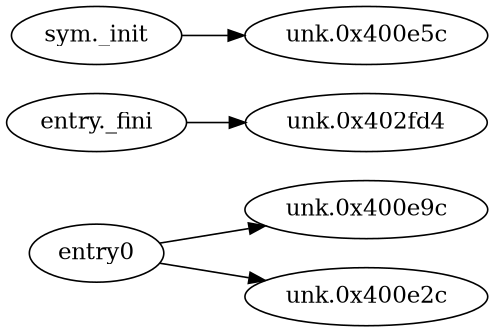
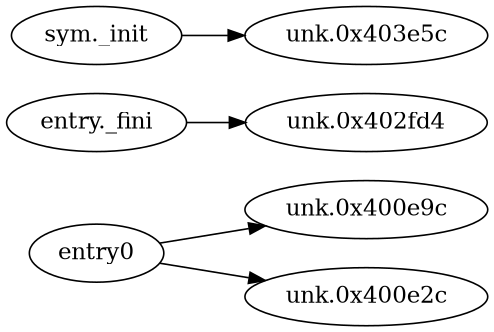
node "unk.0x400e5c": label "unk.0x400e5c" -> "unk.0x403e5c"
